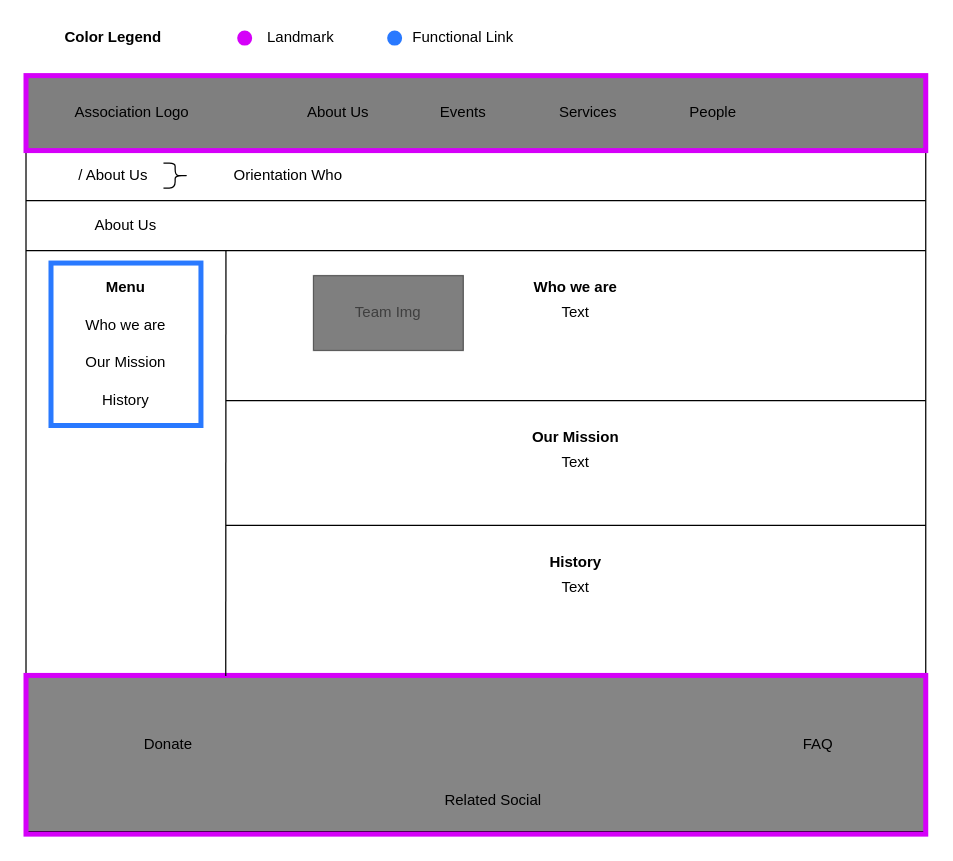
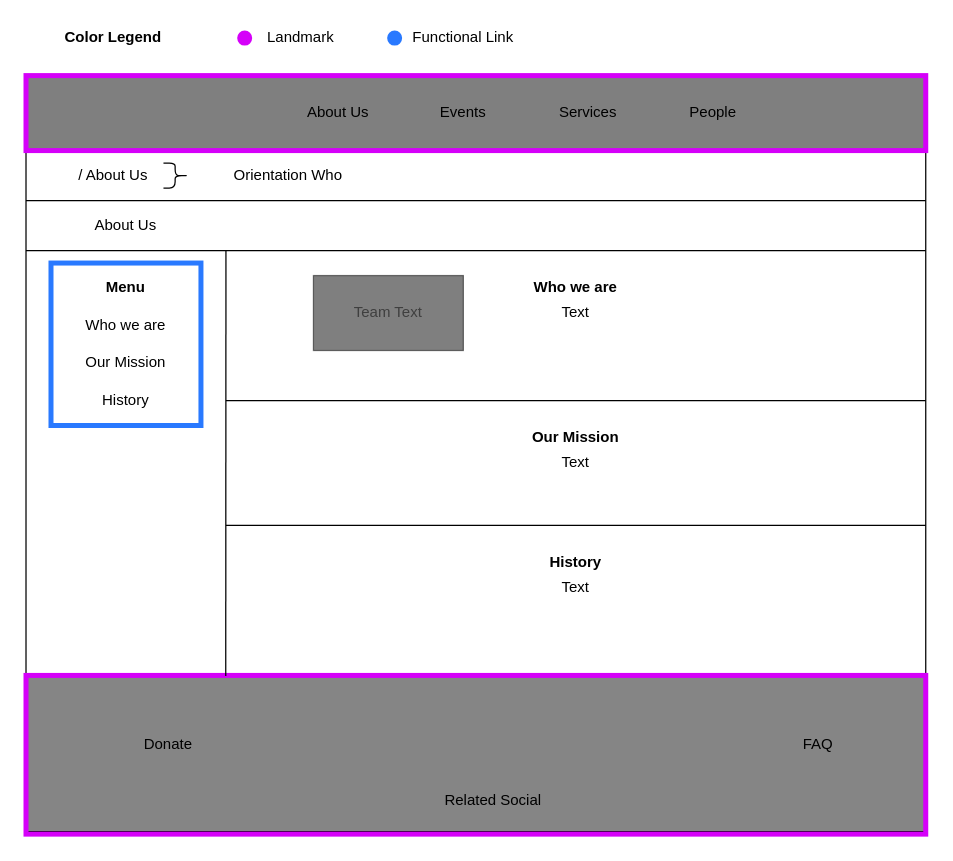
node "Association Logo": removed
node "Team Img": label "Team Img" -> "Team Text"
